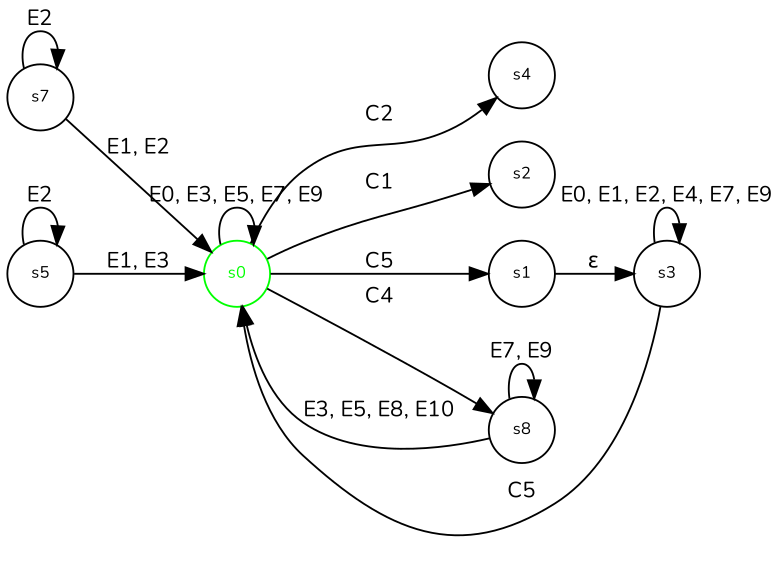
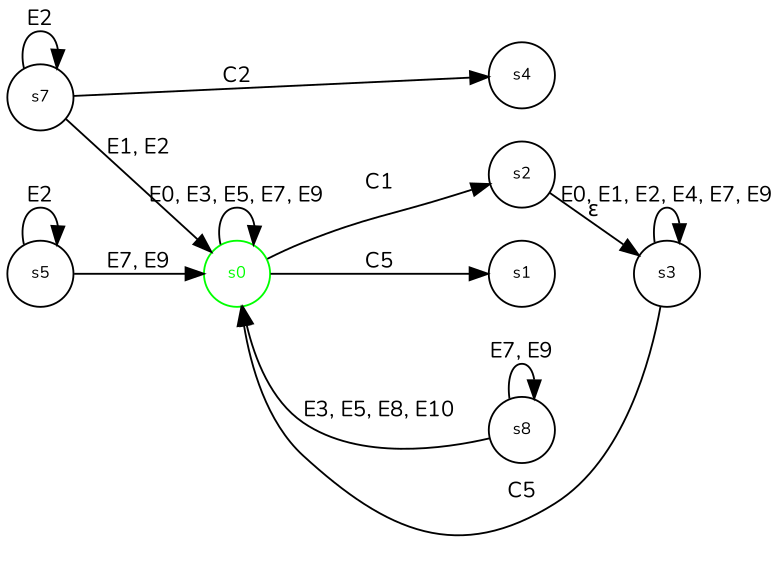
edge "s0" -> "s4": now "s7" -> "s4"
edge "s5" -> "s0": label "E1, E3" -> "E7, E9"
edge "s1" -> "s3": now "s2" -> "s3"
edge "s0" -> "s8": removed, label "C4"
